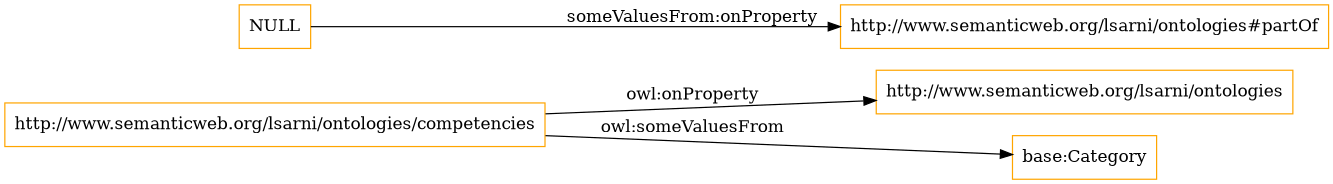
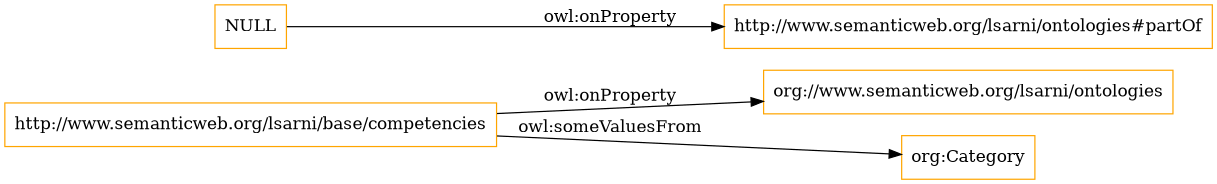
edge "NULL" -> "http://www.semanticweb.org/lsarni/ontologies#partOf": label "someValuesFrom:onProperty" -> "owl:onProperty"
node "http://www.semanticweb.org/lsarni/ontologies": label "http://www.semanticweb.org/lsarni/ontologies" -> "org://www.semanticweb.org/lsarni/ontologies"
node "http://www.semanticweb.org/lsarni/ontologies/competencies": label "http://www.semanticweb.org/lsarni/ontologies/competencies" -> "http://www.semanticweb.org/lsarni/base/competencies"
node "base:Category": label "base:Category" -> "org:Category"
